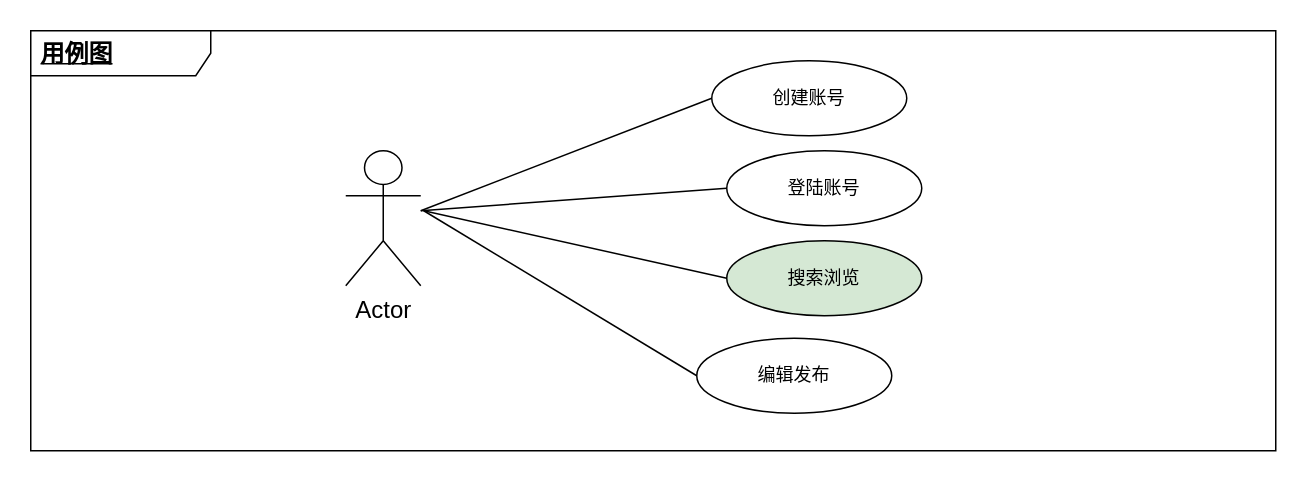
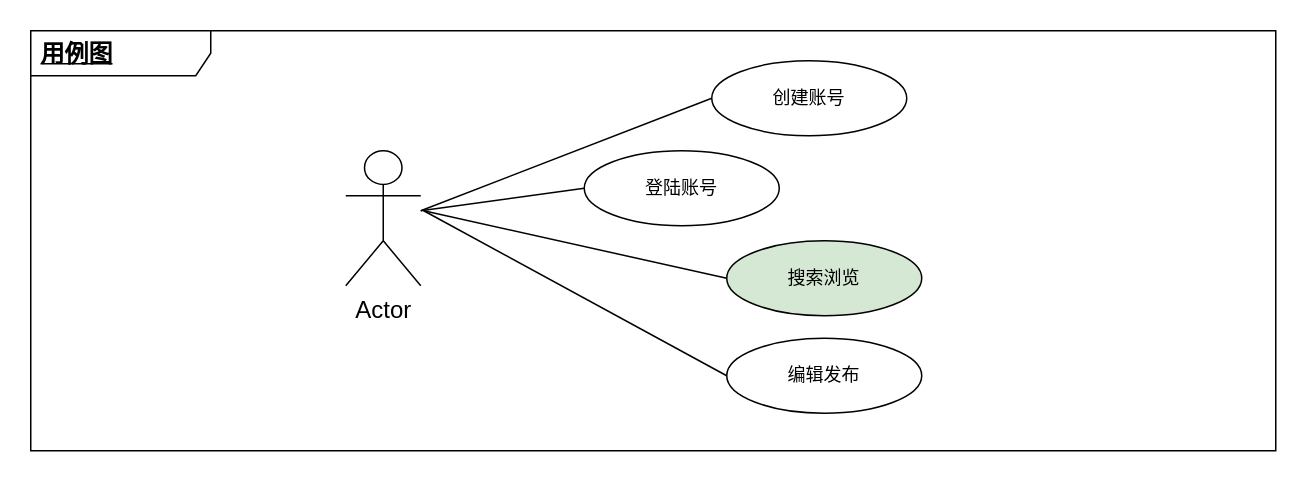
node "登陆账号": moved (824, 188) -> (682, 188)
node "编辑发布": moved (794, 376) -> (824, 376)
